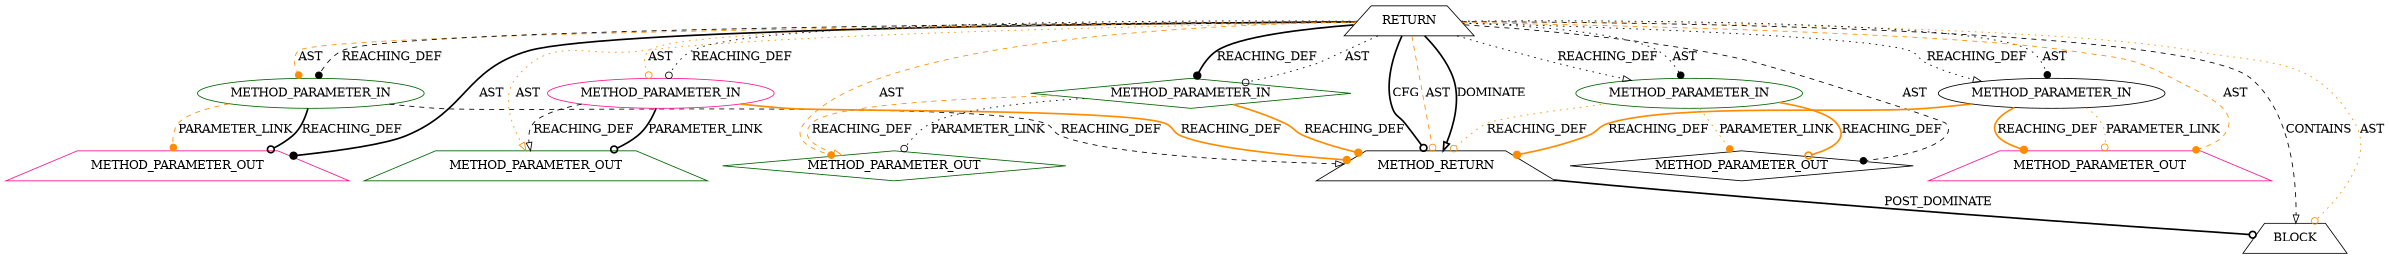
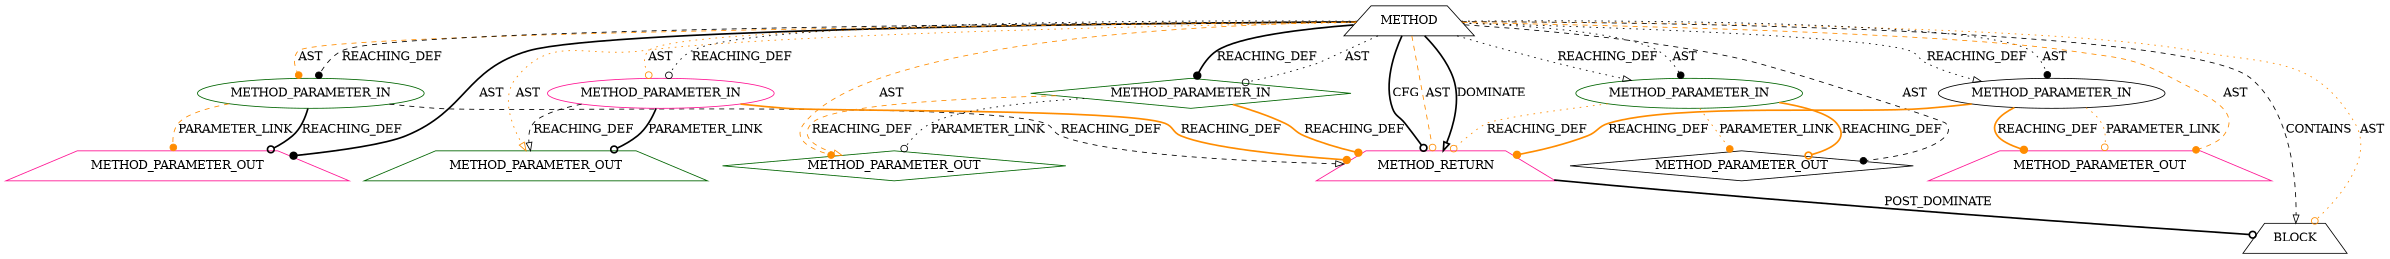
node "RETURN": label "RETURN" -> "METHOD"
node "METHOD_RETURN": color black -> deeppink
